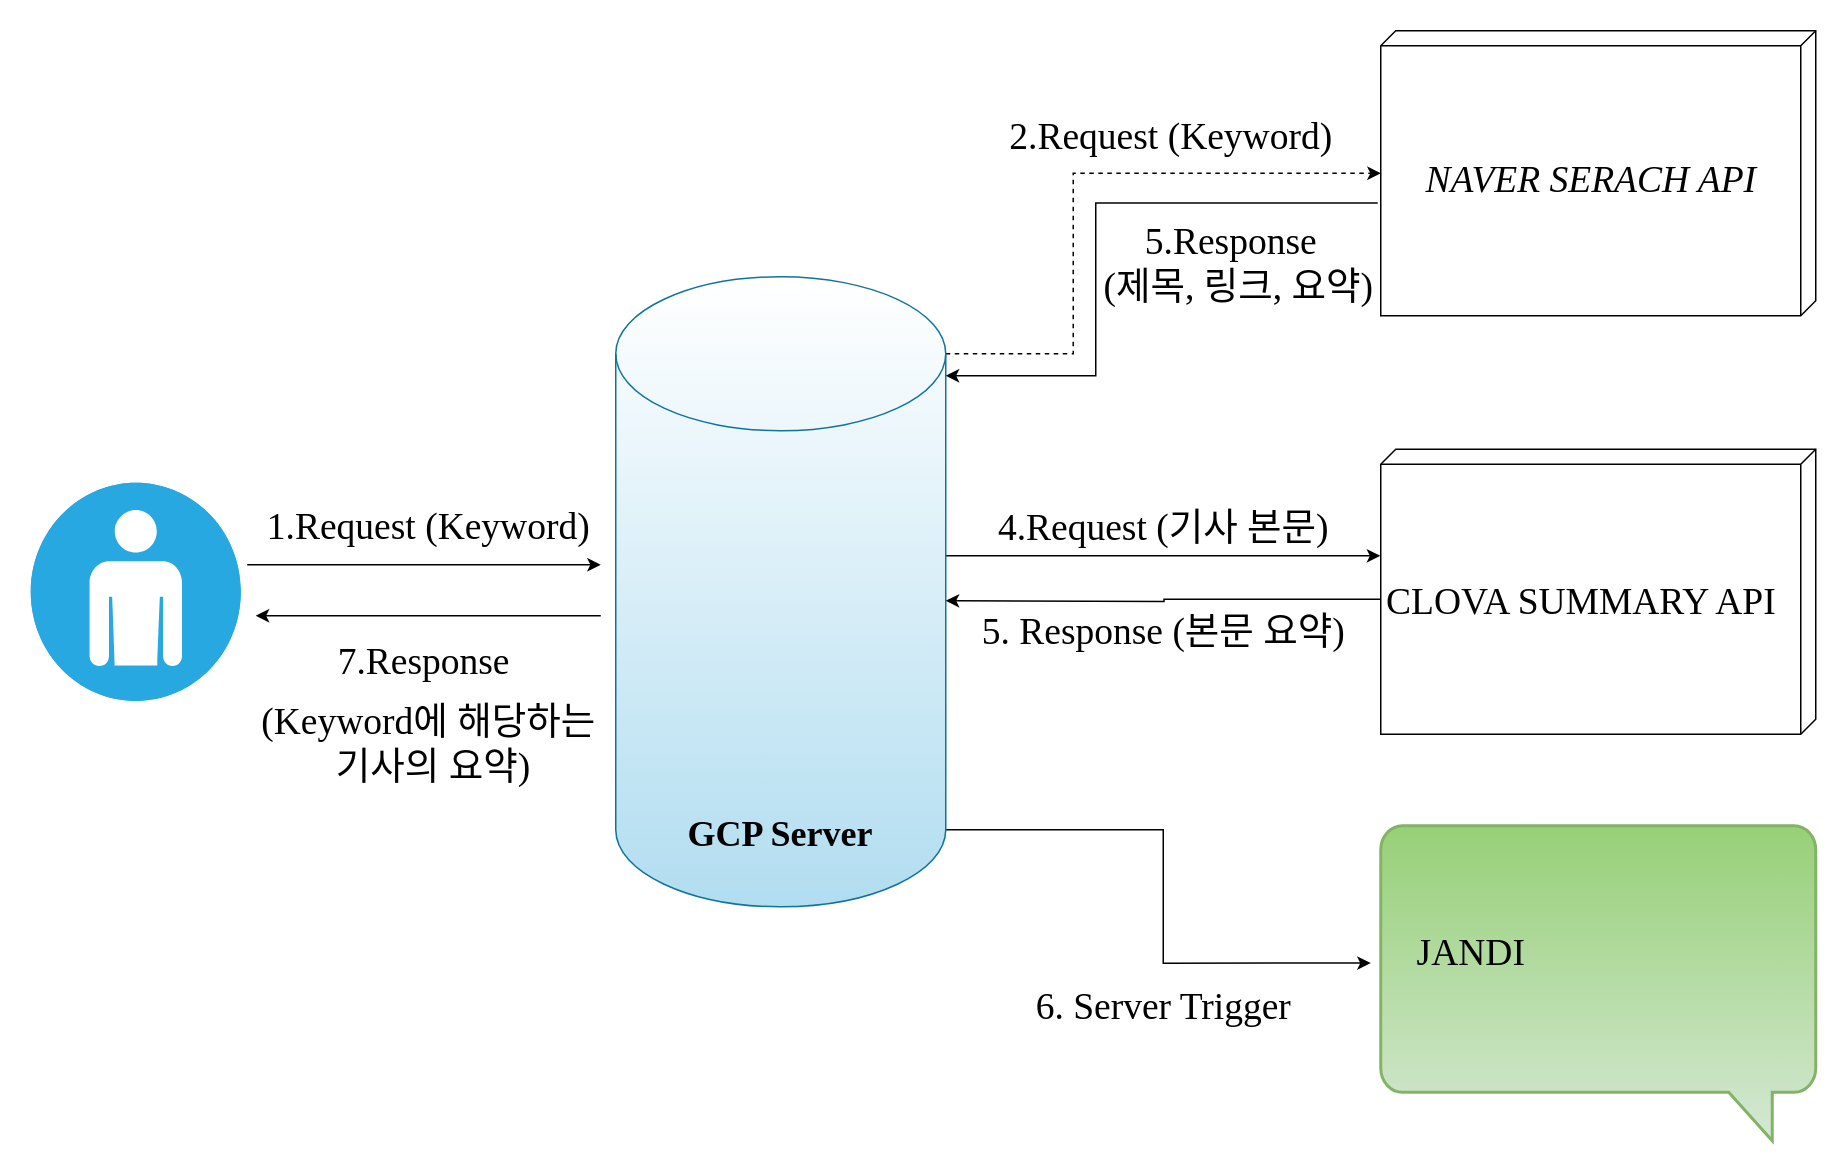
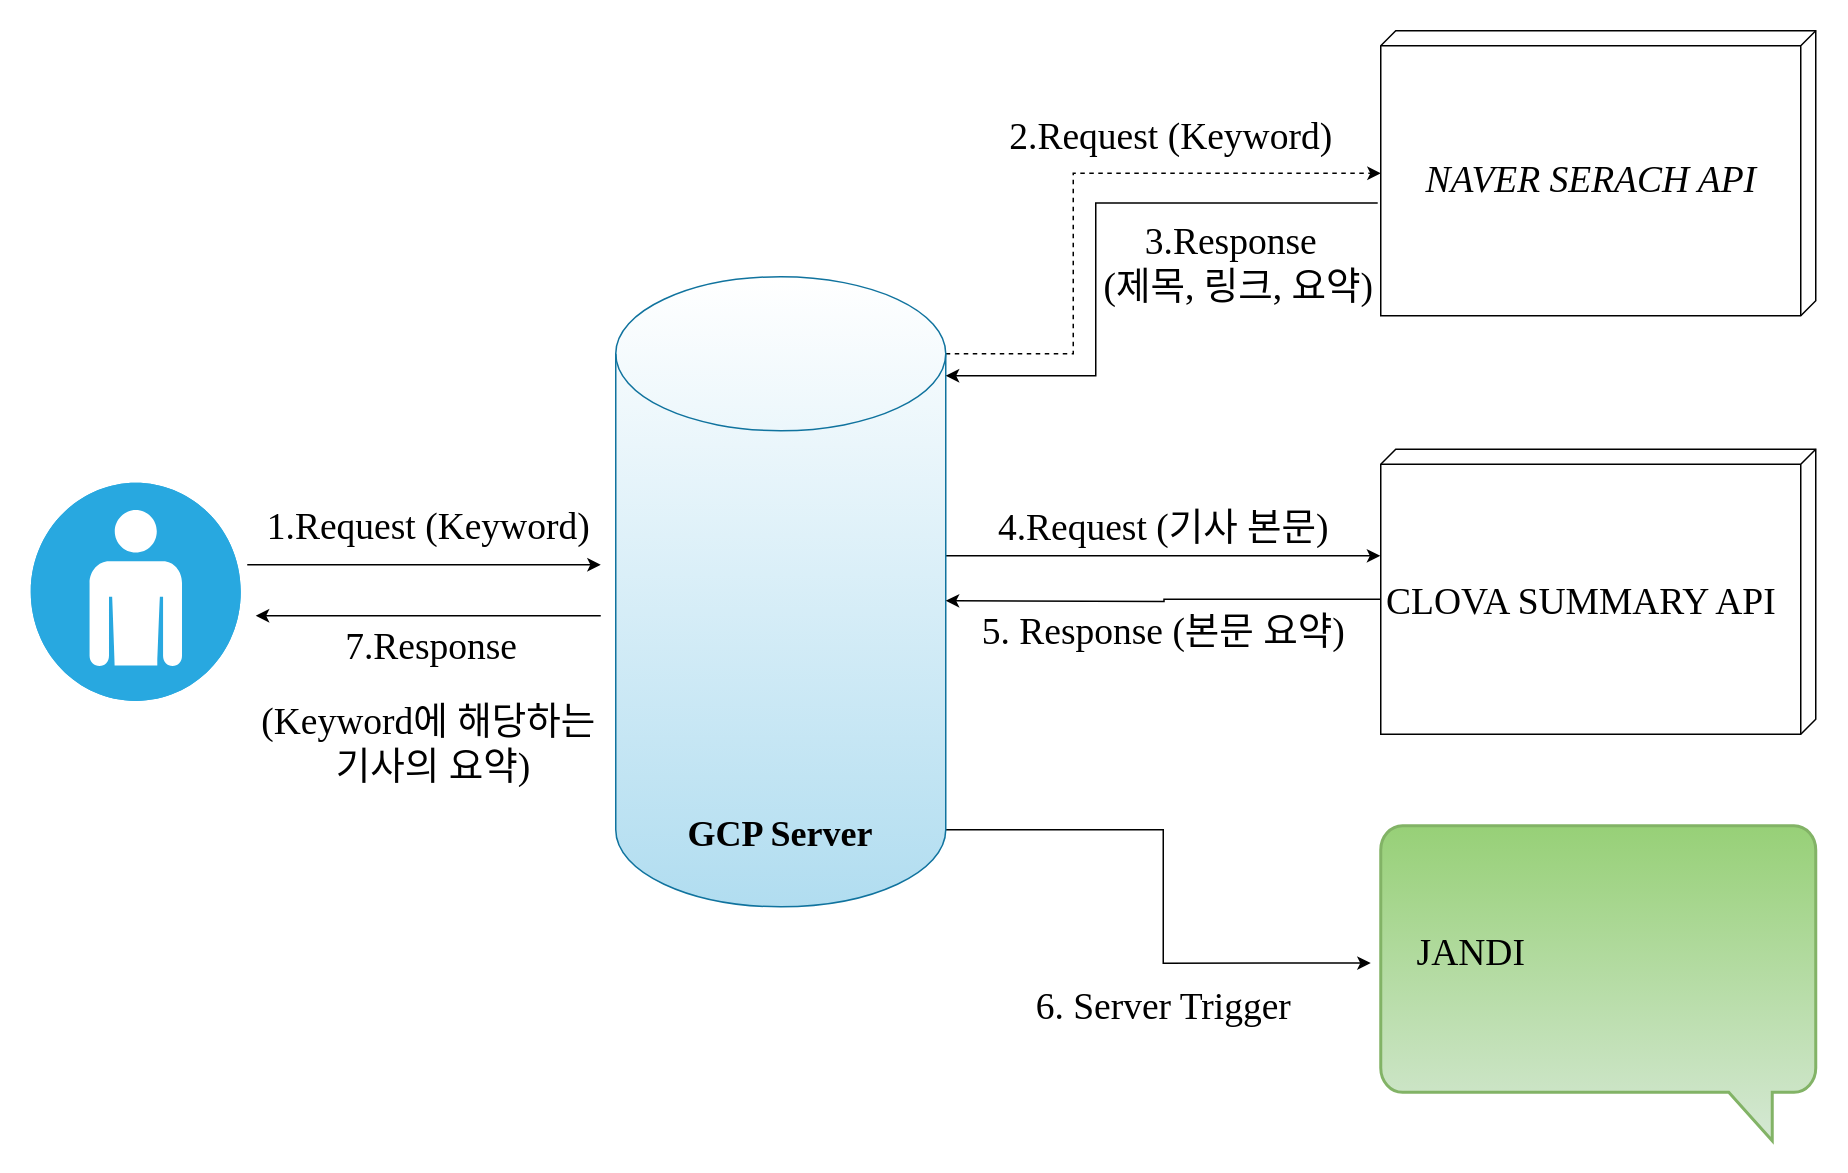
node "5.Response": label "5.Response" -> "3.Response"
node "7.Response": moved (428, 661) -> (436, 646)
